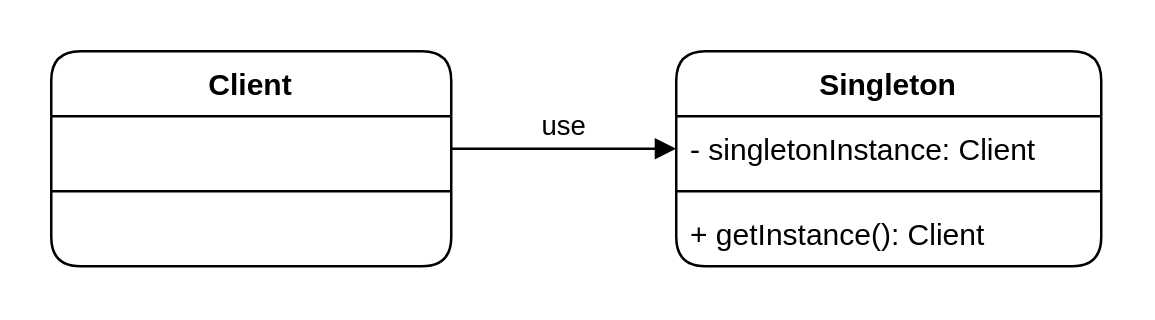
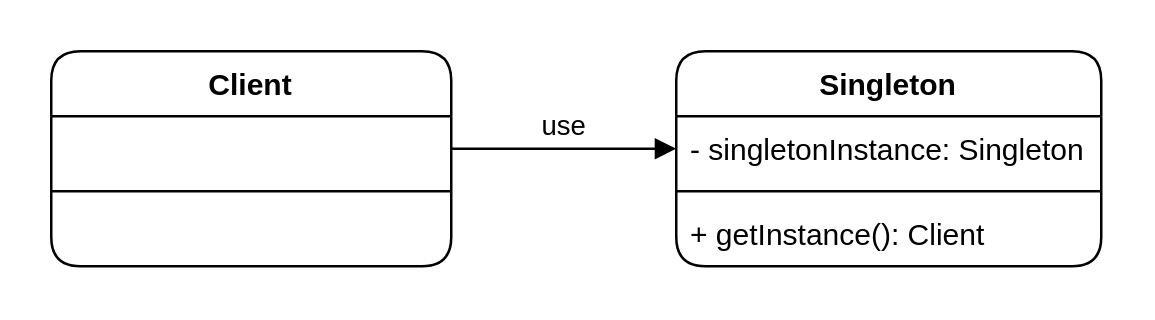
node "- singletonInstance: Client": label "- singletonInstance: Client" -> "- singletonInstance: Singleton"
